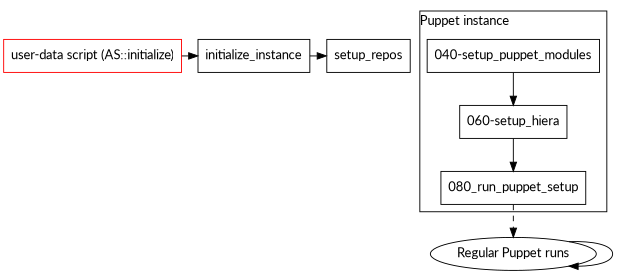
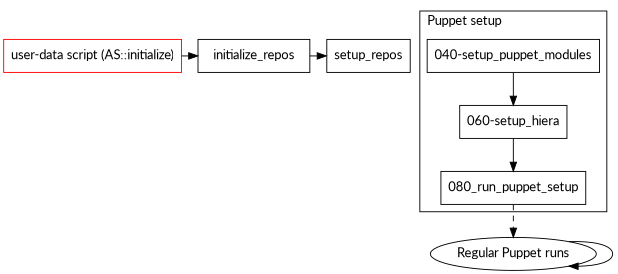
cluster "Puppet instance": label "Puppet instance" -> "Puppet setup"
node "initialize_instance": label "initialize_instance" -> "initialize_repos"
